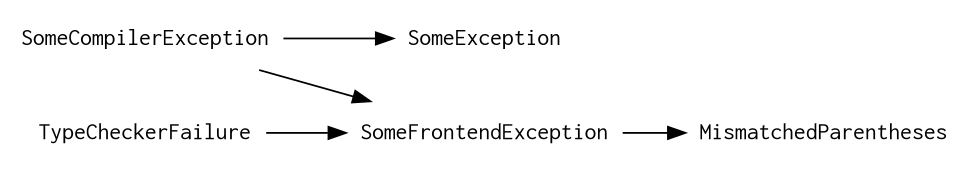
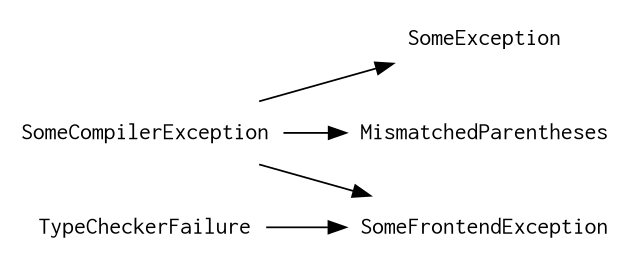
edge "SomeFrontendException" -> "MismatchedParentheses": now "SomeCompilerException" -> "MismatchedParentheses"
